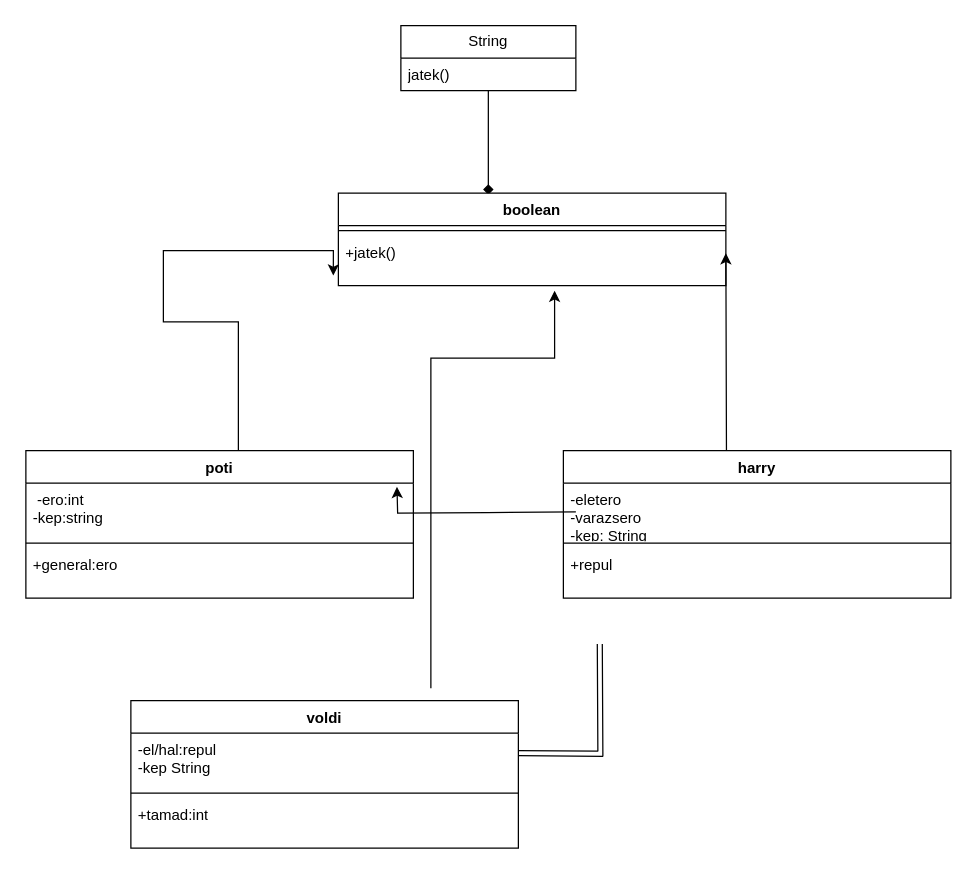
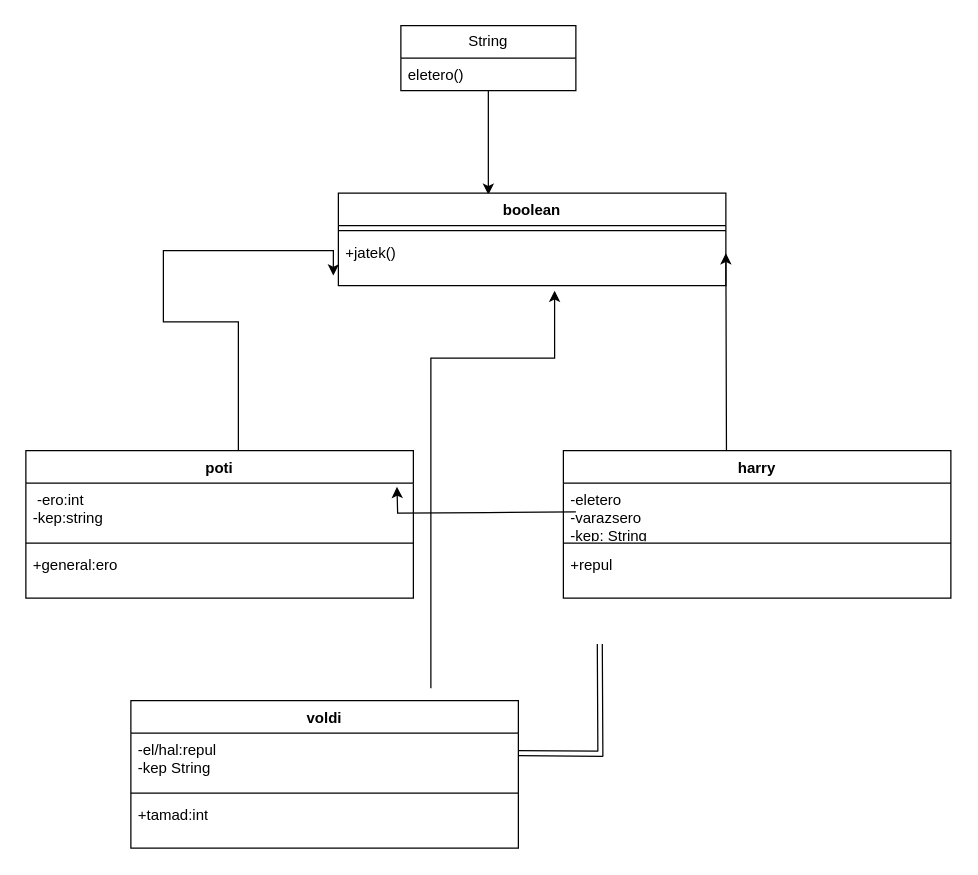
node "jatek()": label "jatek()" -> "eletero()"
edge "String" -> "boolean": arrowhead diamond -> classic
